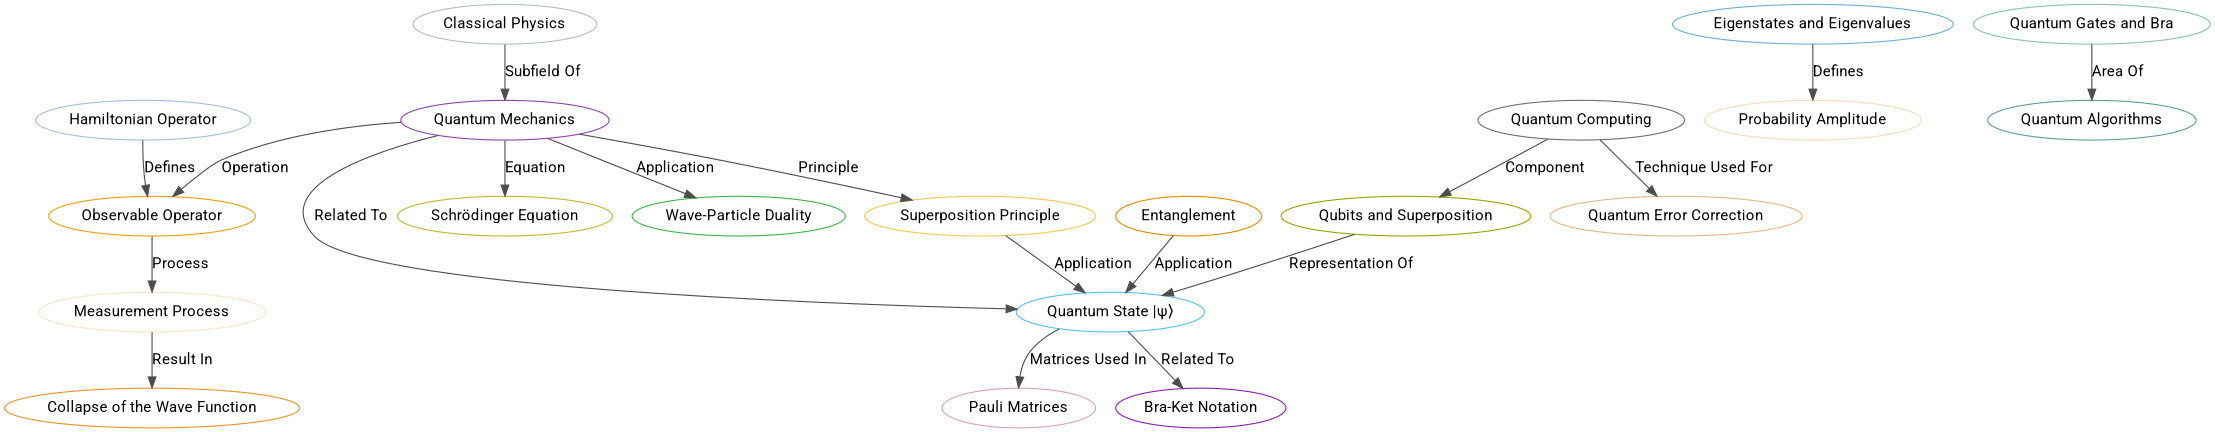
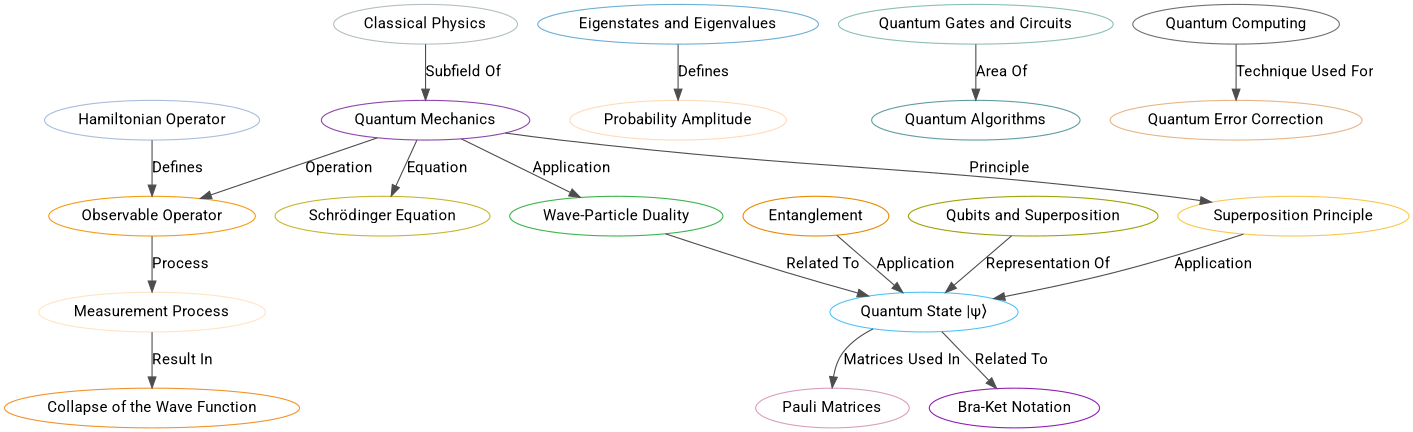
node "Quantum Gates and Bra": label "Quantum Gates and Bra" -> "Quantum Gates and Circuits"
edge "Quantum Computing" -> "Qubits and Superposition": removed, label "Component"
edge "Quantum Mechanics" -> "Quantum State |ψ⟩": now "Wave-Particle Duality" -> "Quantum State |ψ⟩"
